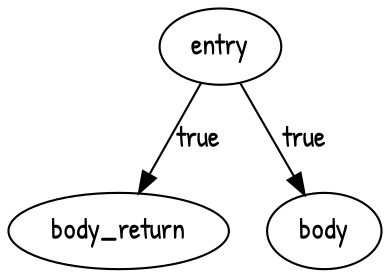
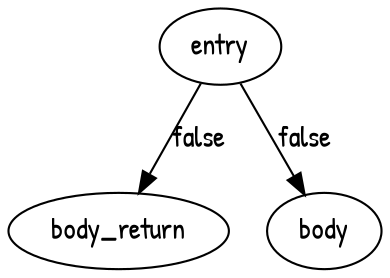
edge "entry" -> "body_return": label "true" -> "false"
edge "entry" -> "body": label "true" -> "false"
